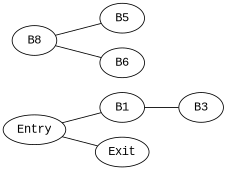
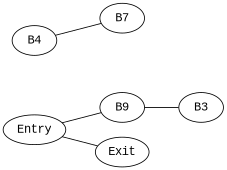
node "B5": label "B5" -> "B7"
node "B8": label "B8" -> "B4"
node "B6": removed
node "B1": label "B1" -> "B9"
